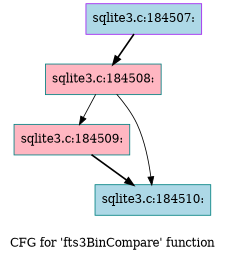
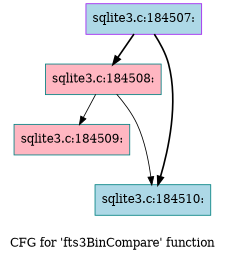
edge "sqlite3.c:184509:" -> "sqlite3.c:184510:": now "sqlite3.c:184507:" -> "sqlite3.c:184510:"
